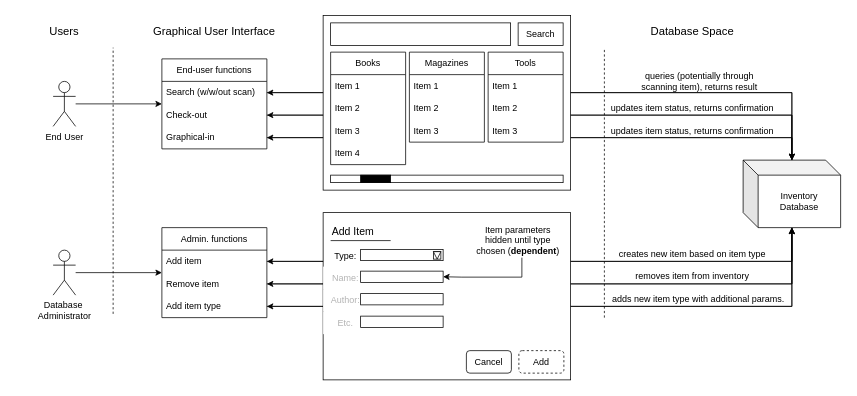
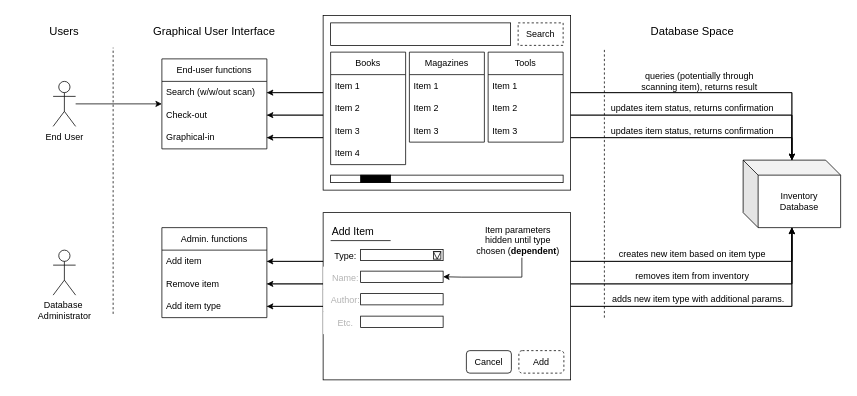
node "Search": style solid -> dashed
edge "Database Administrator" -> "Admin. functions": removed
